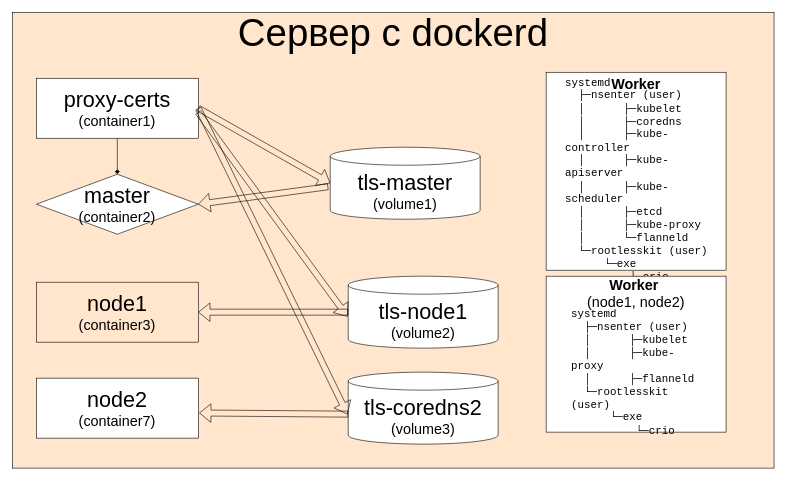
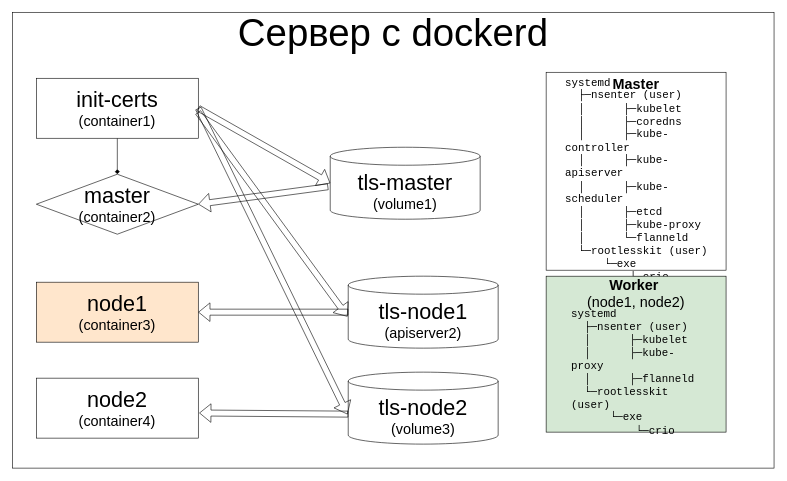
node "proxy-certs (сontainer1)": label "proxy-certs (сontainer1)" -> "init-certs (сontainer1)"
node "Worker": label "Worker" -> "Master"
node "Сервер с dockerd": fillcolor #ffe6cc -> #ffffff
node "tls-node1 (volume2)": label "tls-node1 (volume2)" -> "tls-node1 (apiserver2)"
node "Worker (node1, node2)": fillcolor #ffffff -> #d5e8d4
node "node2 (сontainer7)": label "node2 (сontainer7)" -> "node2 (сontainer4)"
node "tls-coredns2 (volume3)": label "tls-coredns2 (volume3)" -> "tls-node2 (volume3)"
